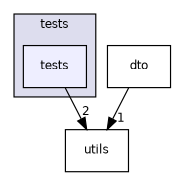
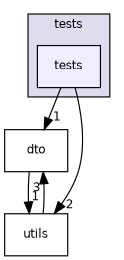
edge "tests" -> "dto": added
edge "utils" -> "dto": added
